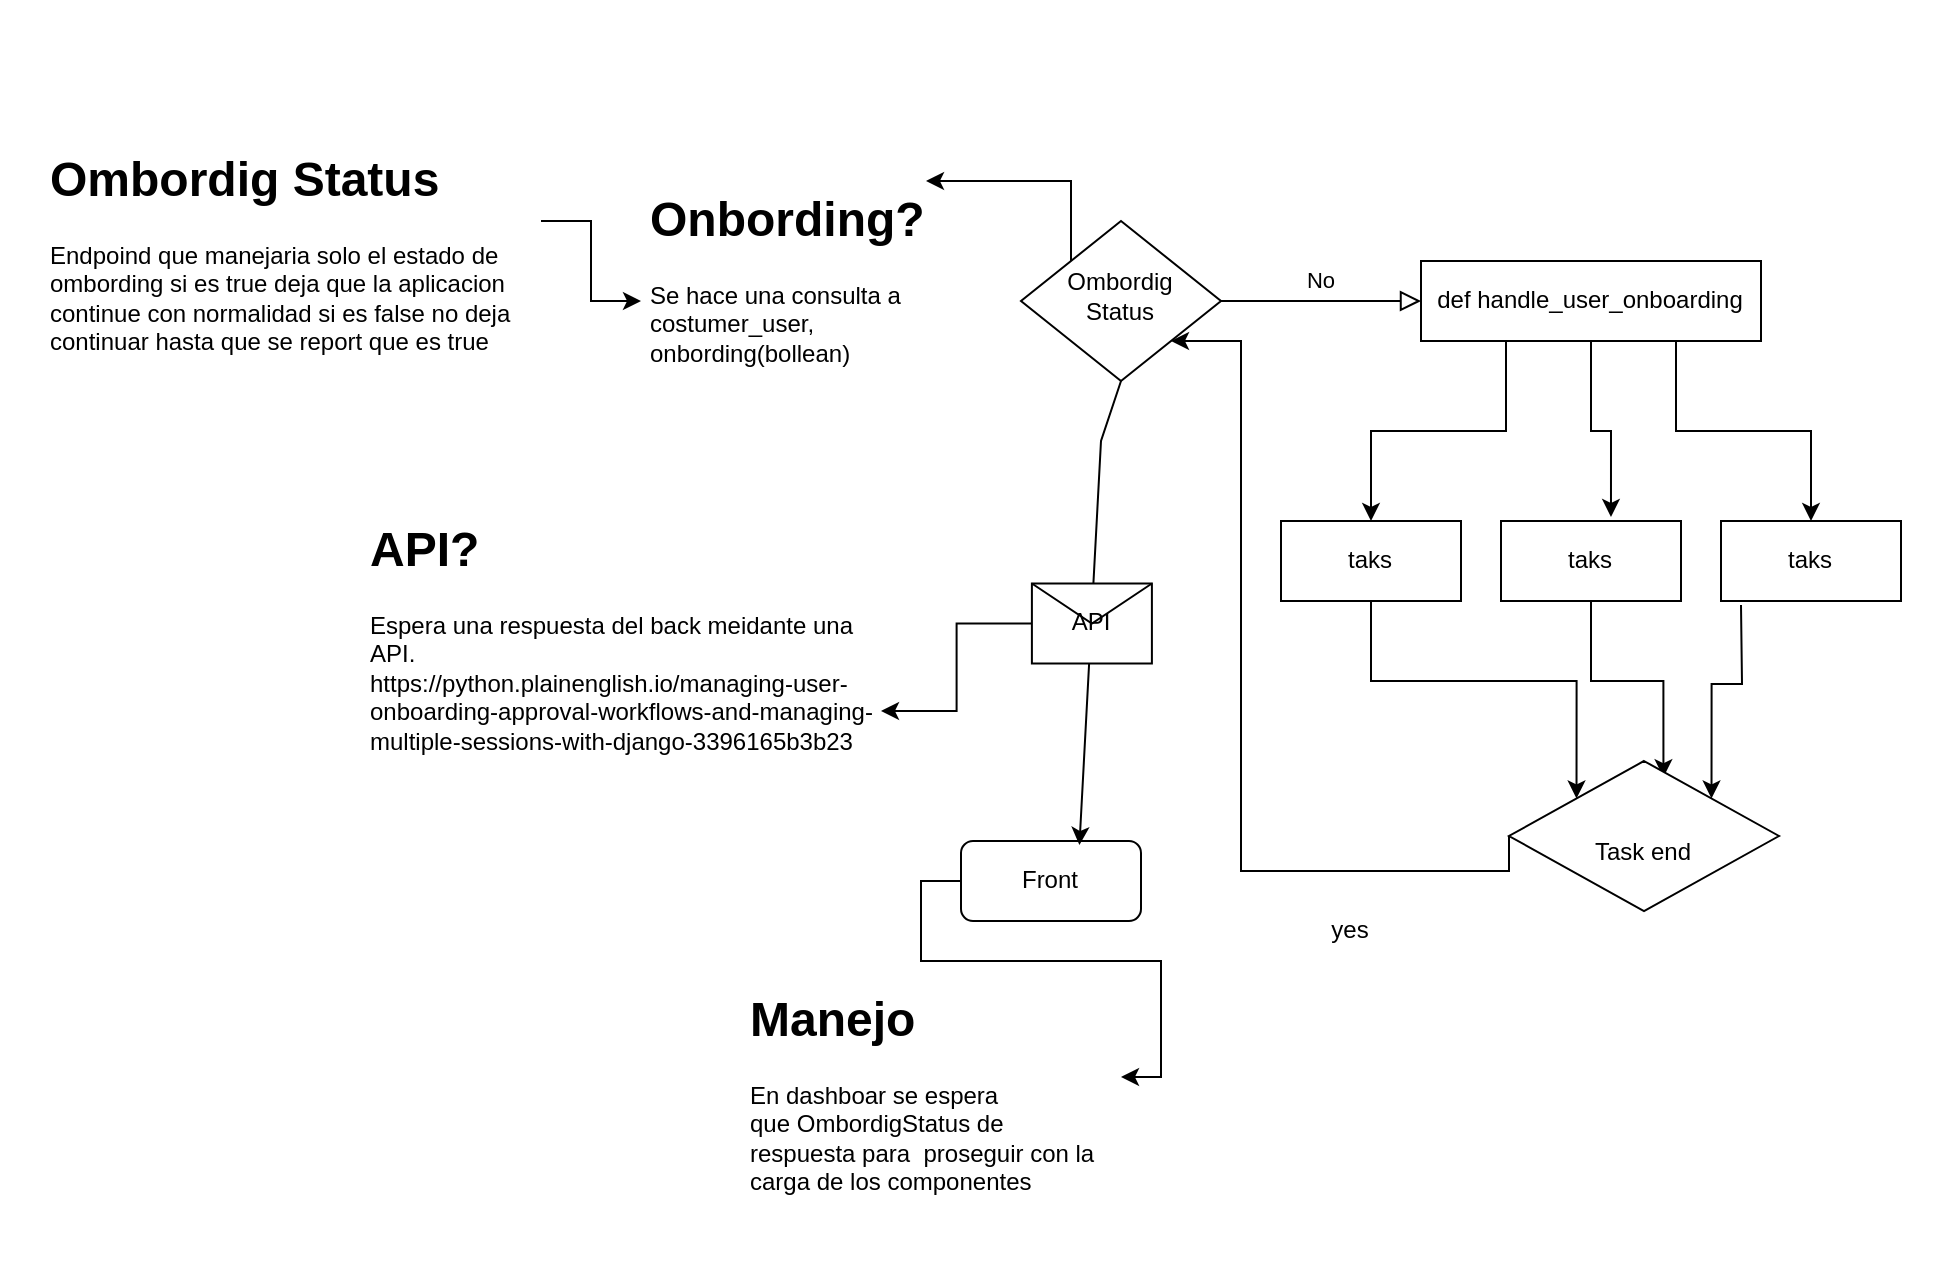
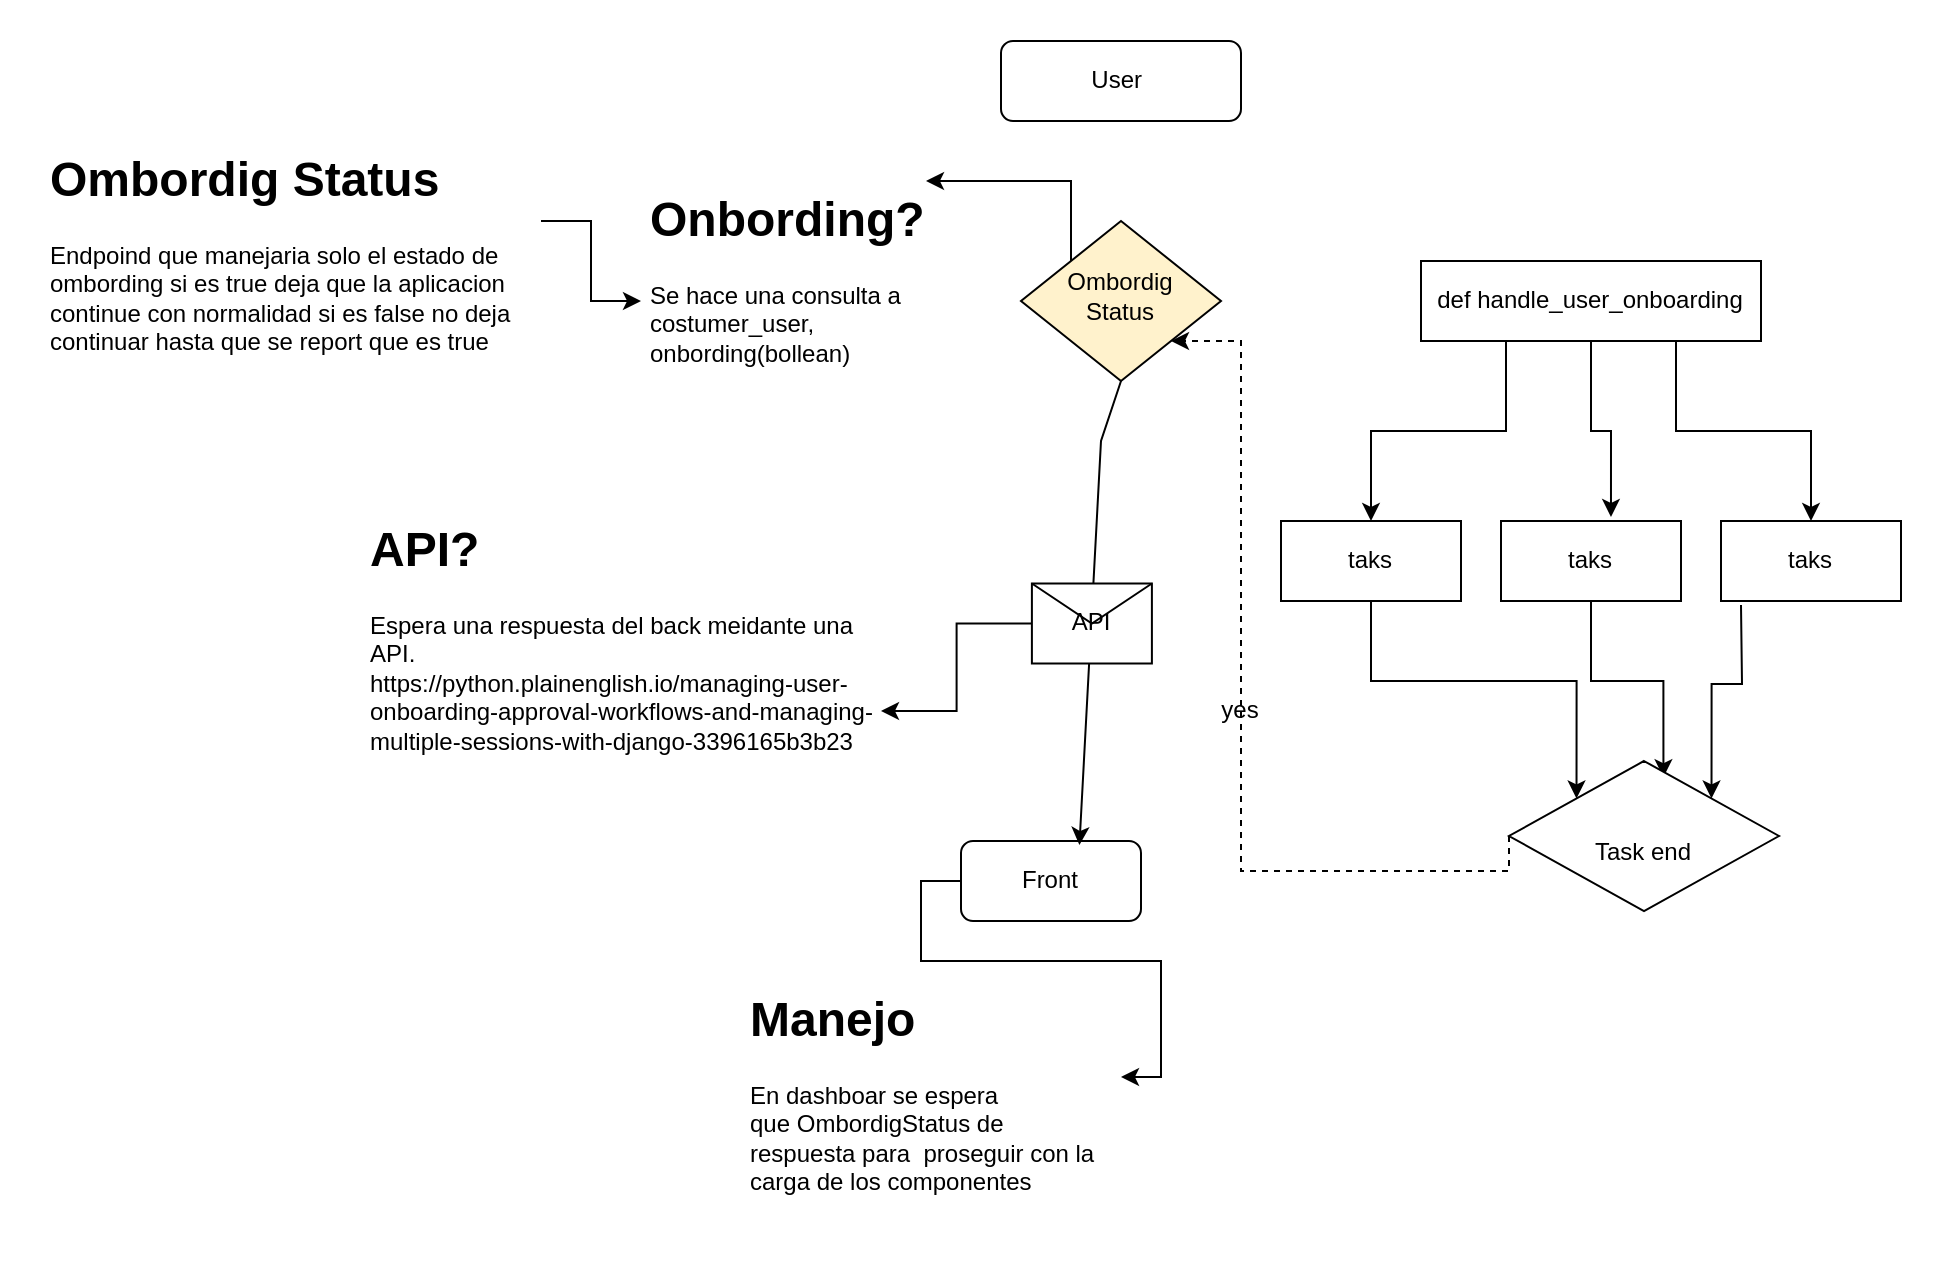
node "User": added
node "Ombordig Status": fillcolor #ffffff -> #fff2cc
edge "Ombordig Status" -> "def handle_user_onboarding": removed, label "No"
edge "Task end" -> "Ombordig Status": style solid -> dashed
node "yes": moved (1351, 931) -> (1241, 711)
